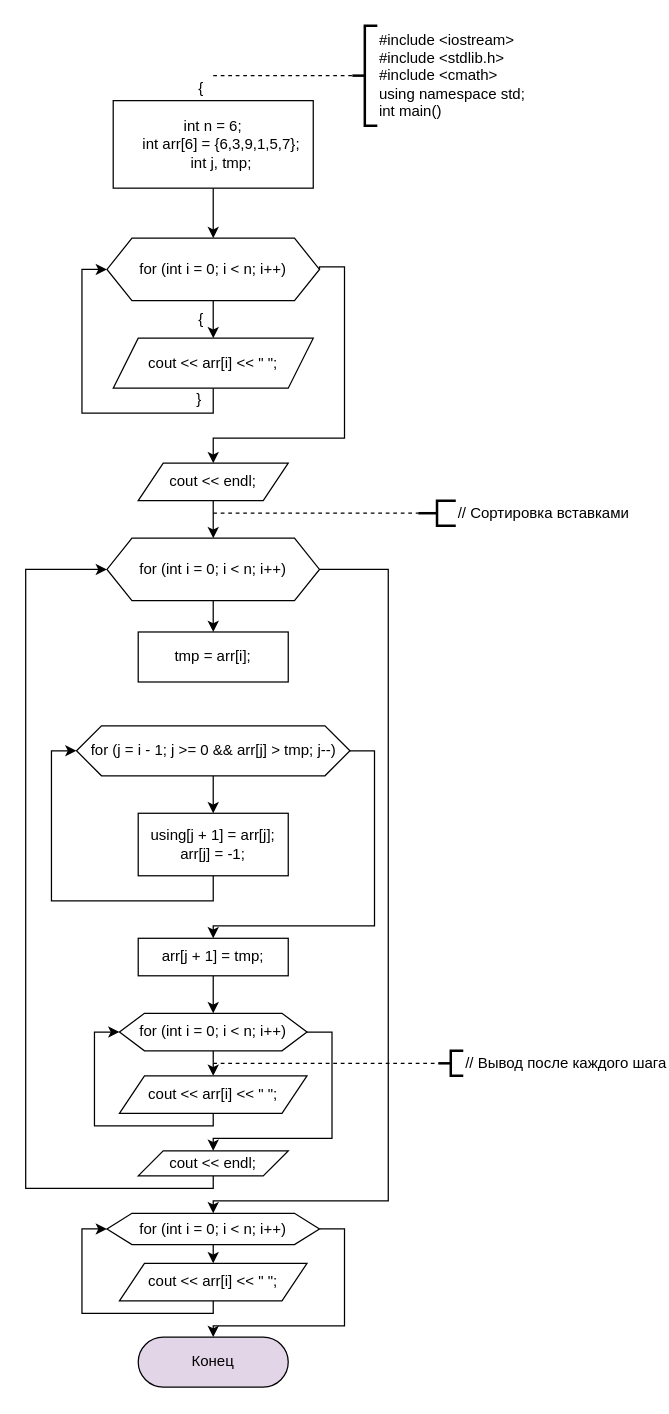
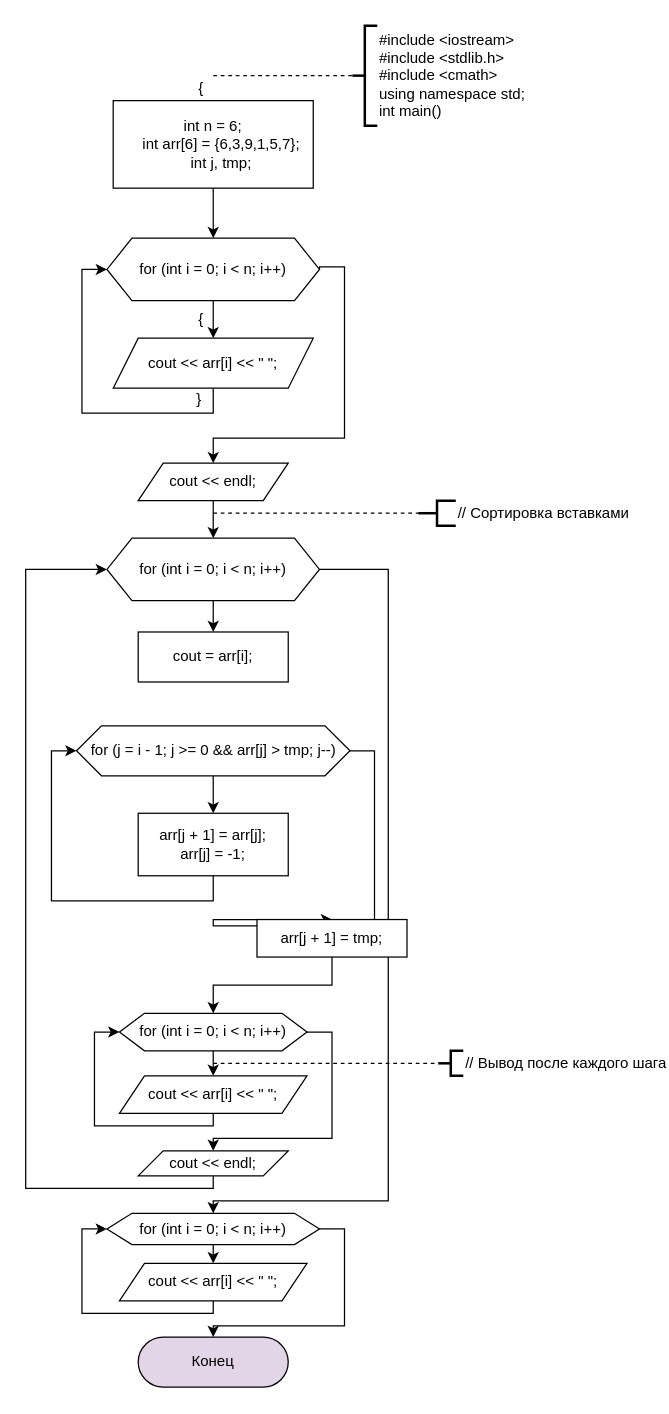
node "tmp = arr[i];": label "tmp = arr[i];" -> "cout = arr[i];"
node "using[j + 1] = arr[j]; arr[j] = -1;": label "using[j + 1] = arr[j]; arr[j] = -1;" -> "arr[j + 1] = arr[j]; arr[j] = -1;"
node "arr[j + 1] = tmp;": moved (213, 957) -> (332, 938)
